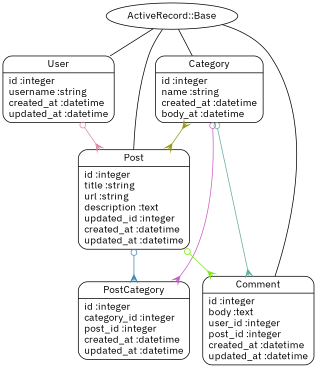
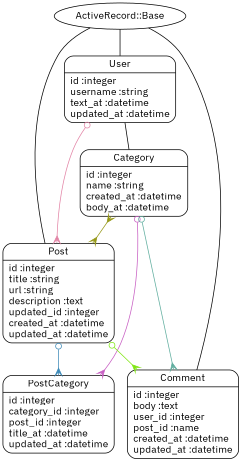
edge "ActiveRecord::Base" -- "Category": now "User" -- "Category"
node "User": text "created_at :datetime" -> "text_at :datetime"
node "Comment": text "post_id :integer" -> "post_id :name"
node "PostCategory": text "created_at :datetime" -> "title_at :datetime"
